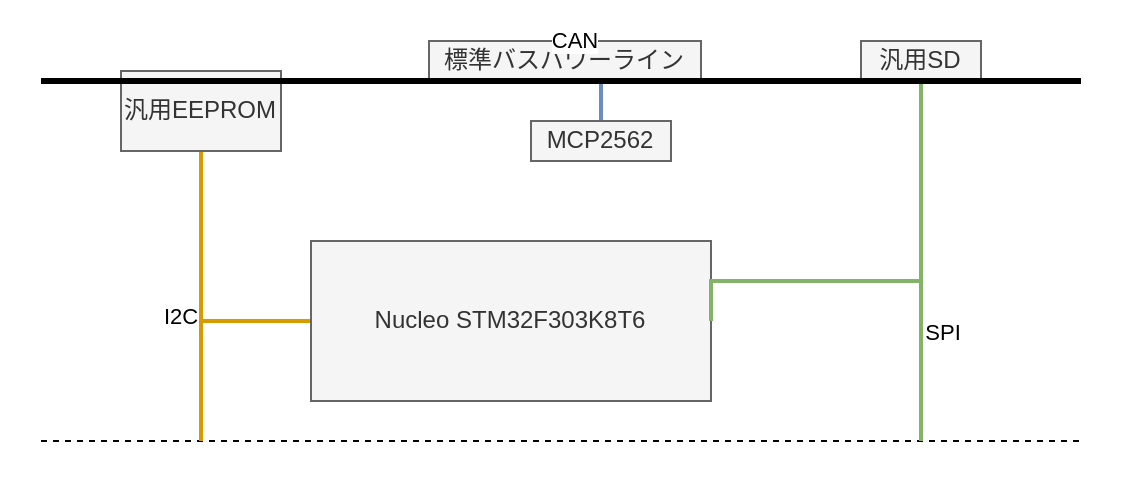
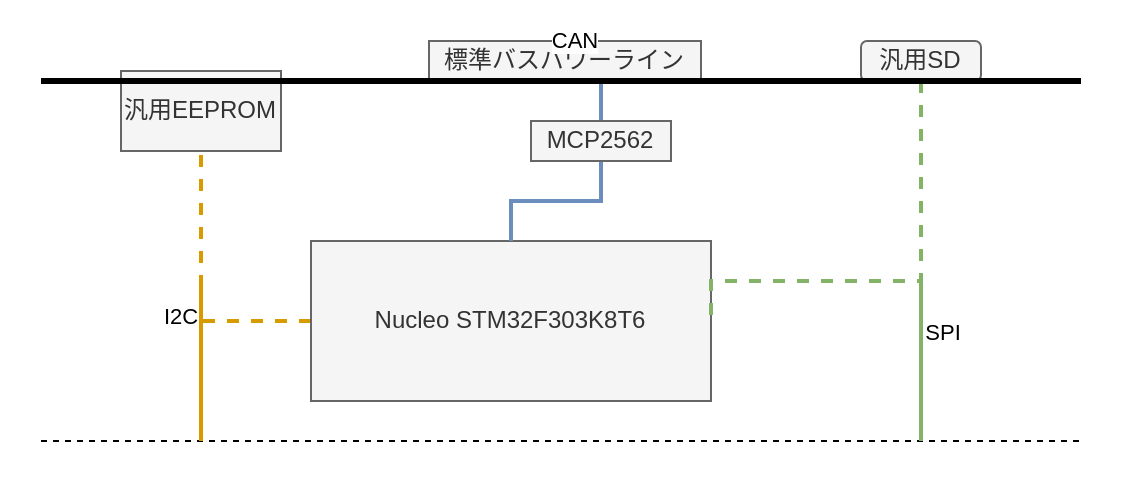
node "汎用SD": shape rectangle -> rounded rectangle
edge "MCP2562" -- "Nucleo STM32F303K8T6": added
edge "汎用SD" -- "Nucleo STM32F303K8T6": style solid -> dashed
edge "汎用EEPROM" -- "Nucleo STM32F303K8T6": style solid -> dashed
